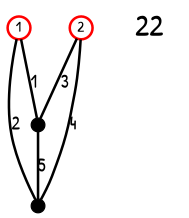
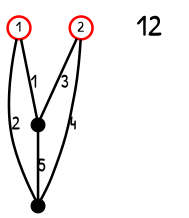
node "22": label "22" -> "12"
